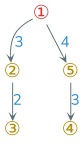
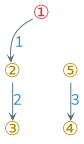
edge "①" -> "⑤": removed, label "4"
edge "①" -> "②": label "3" -> "1"
